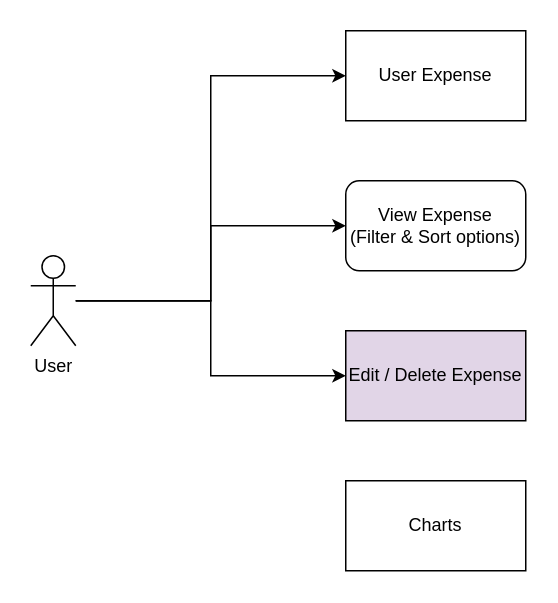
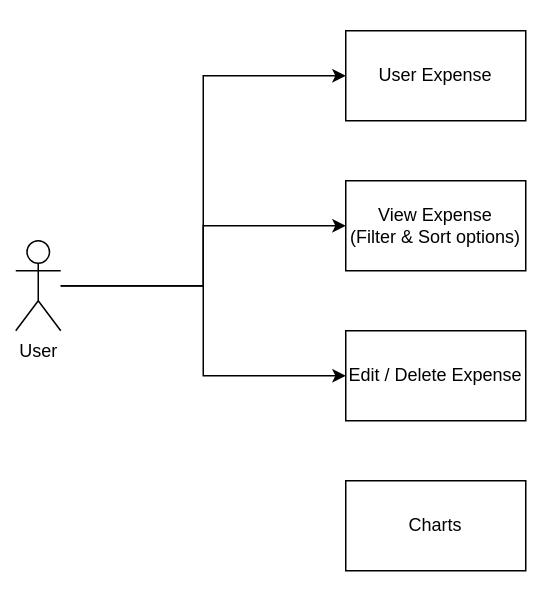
node "View Expense (Filter & Sort options)": shape rounded rectangle -> rectangle
node "User": moved (53, 301) -> (38, 286)
node "Edit / Delete Expense": fillcolor #e1d5e7 -> #ffffff
